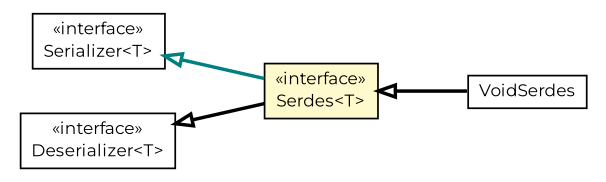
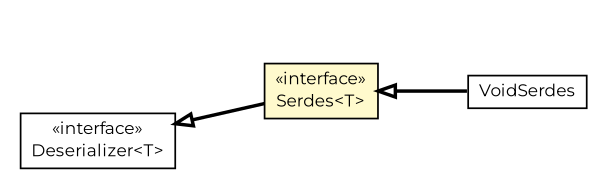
node "Serializer<T>": removed
